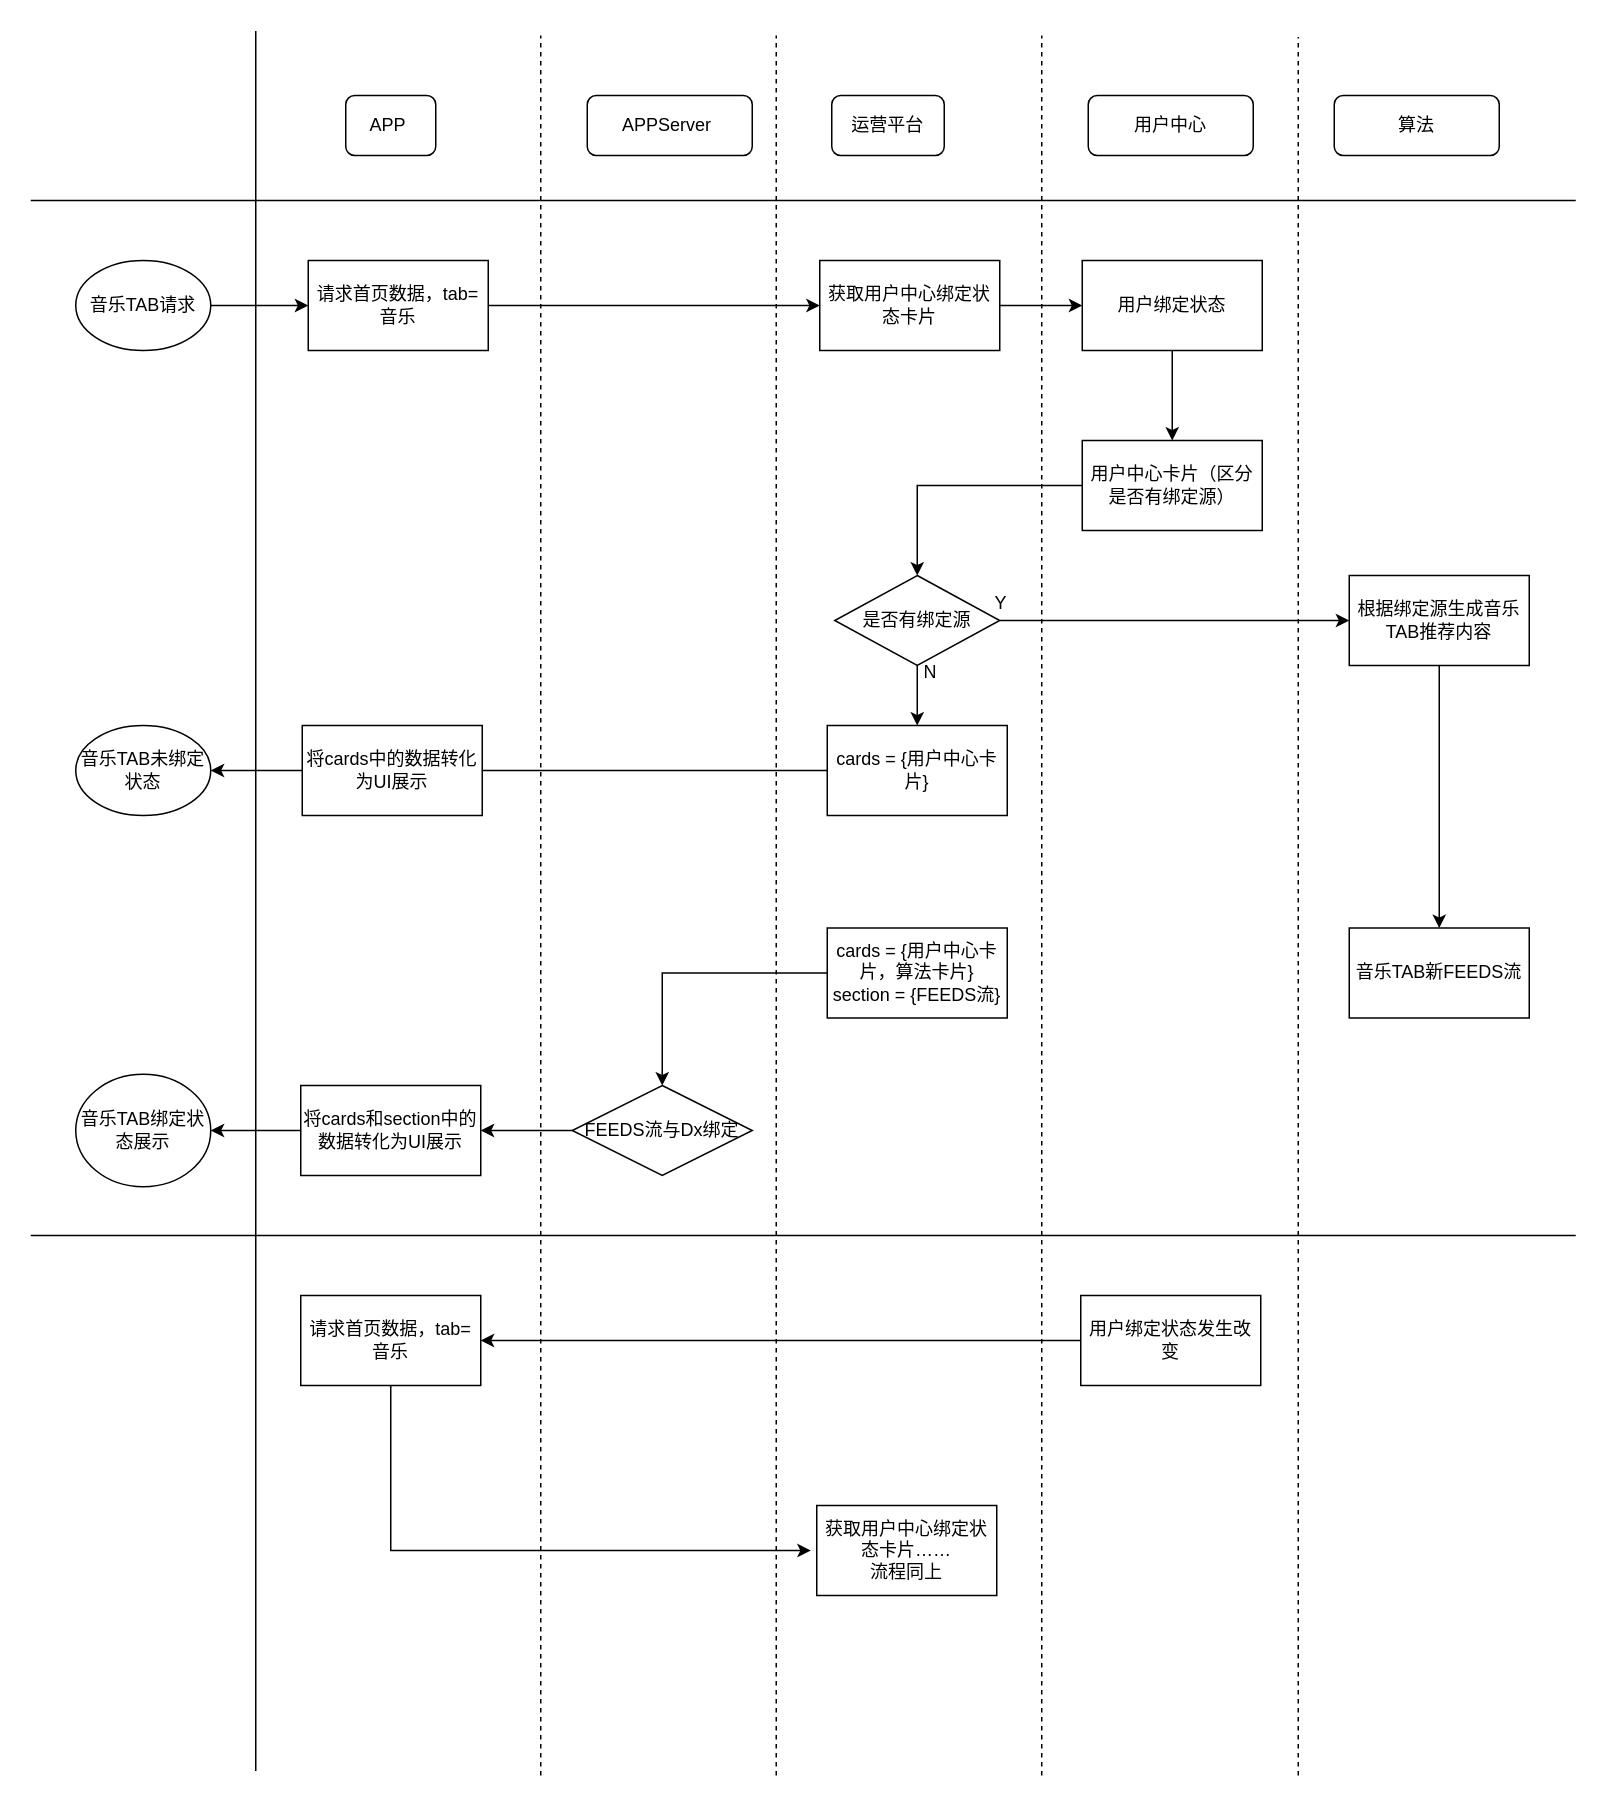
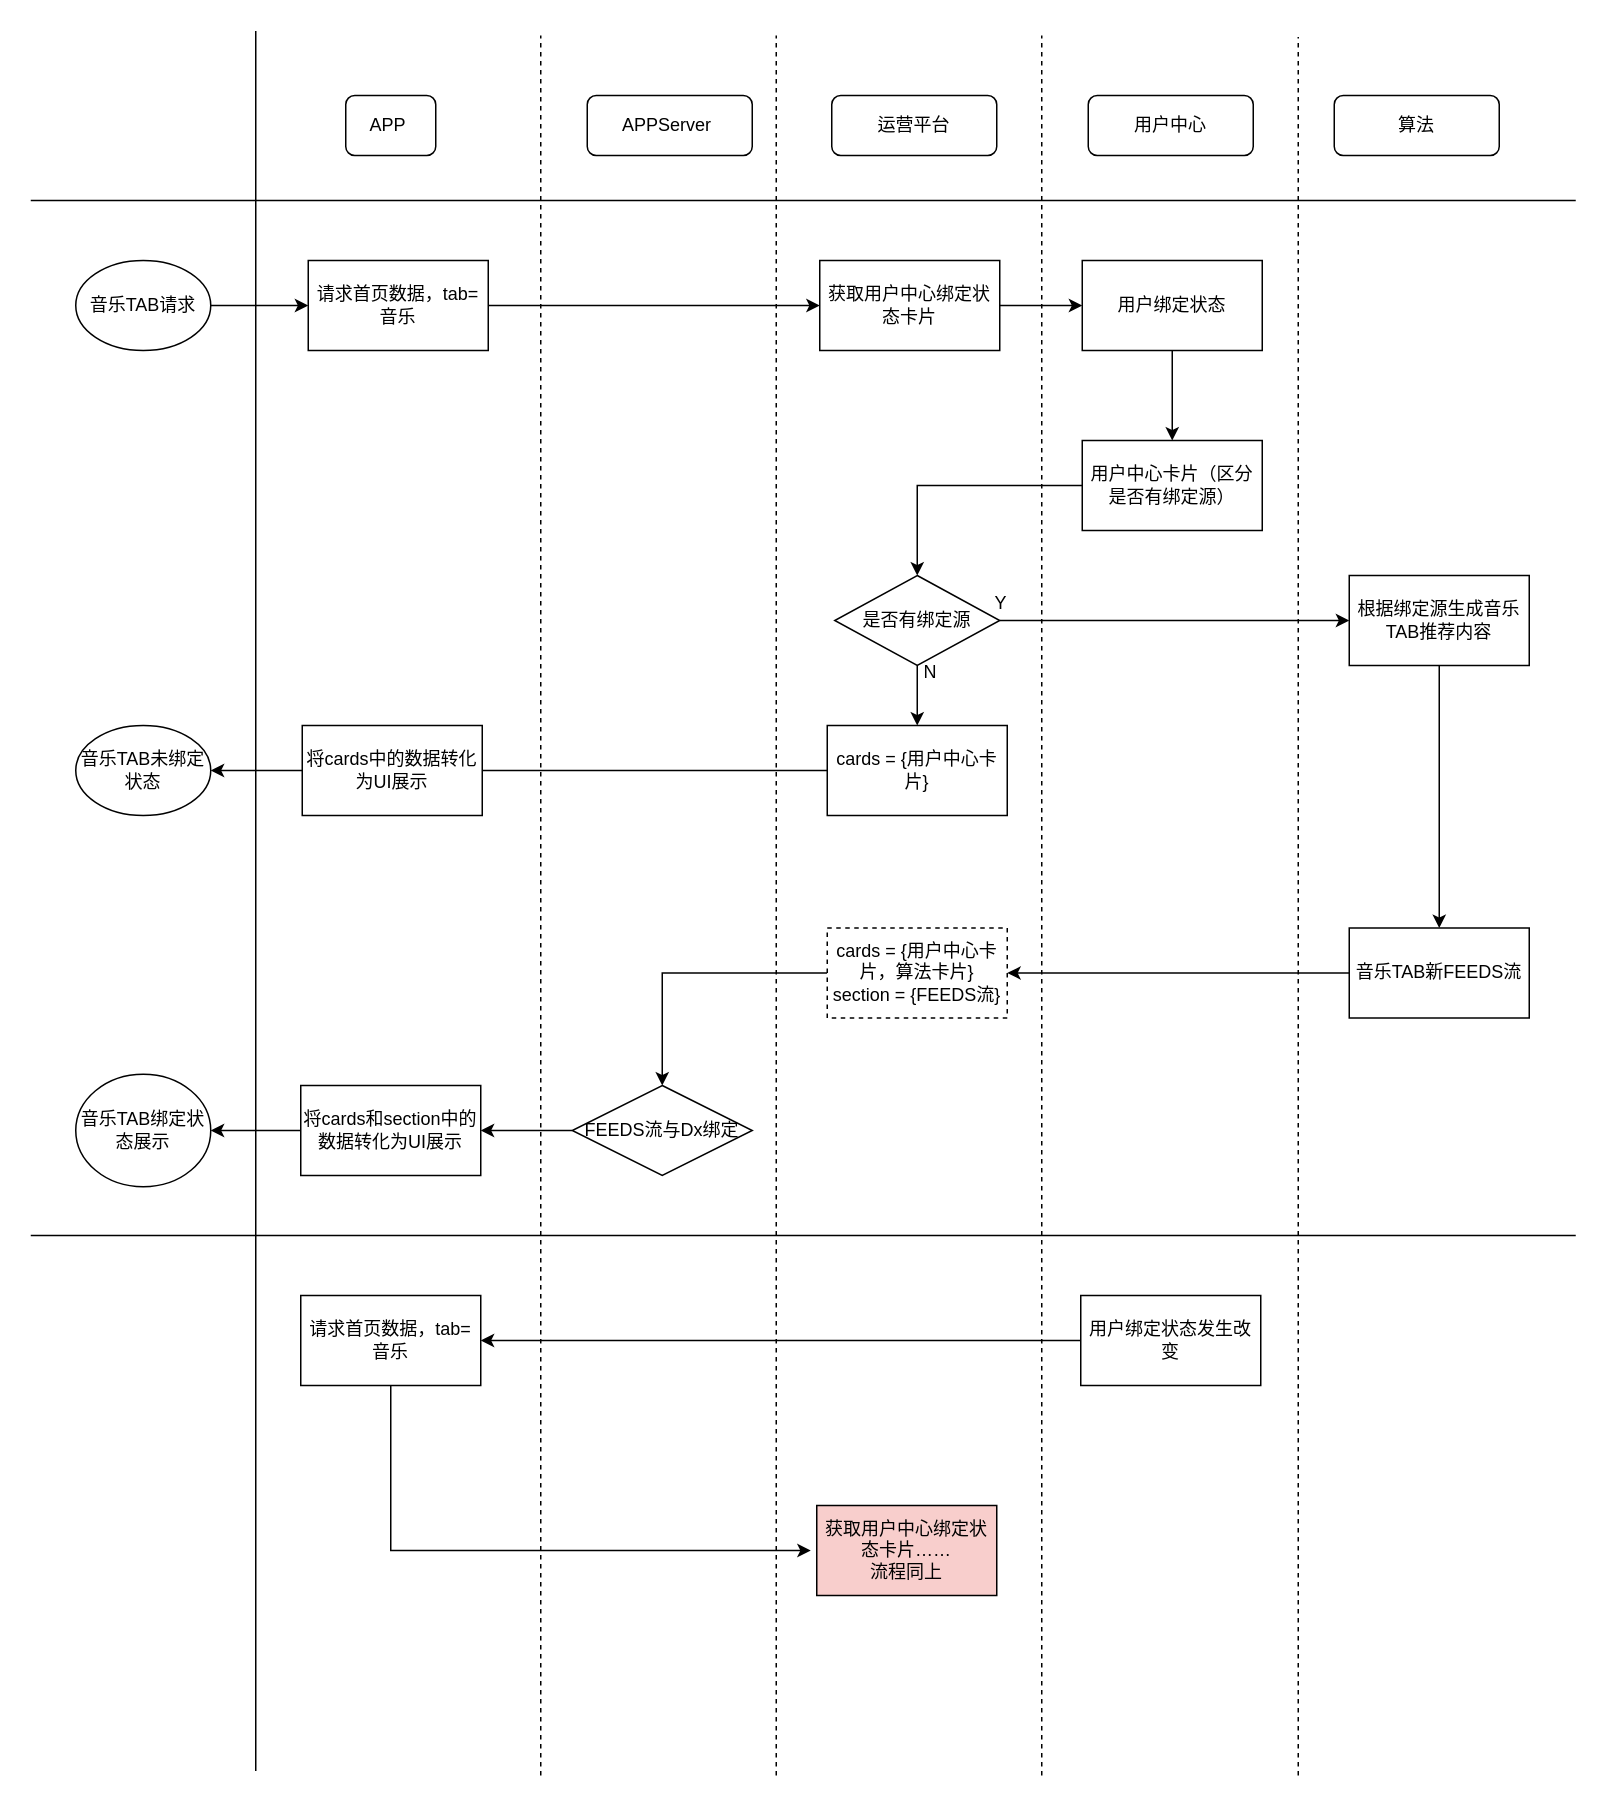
node "运营平台": size 113x60 -> 165x60
node "cards = {用户中心卡片，算法卡片} section = {FEEDS流}": style solid -> dashed
edge "音乐TAB新FEEDS流" -> "cards = {用户中心卡片，算法卡片} section = {FEEDS流}": added
node "获取用户中心绑定状态卡片…… 流程同上": fillcolor #ffffff -> #f8cecc
